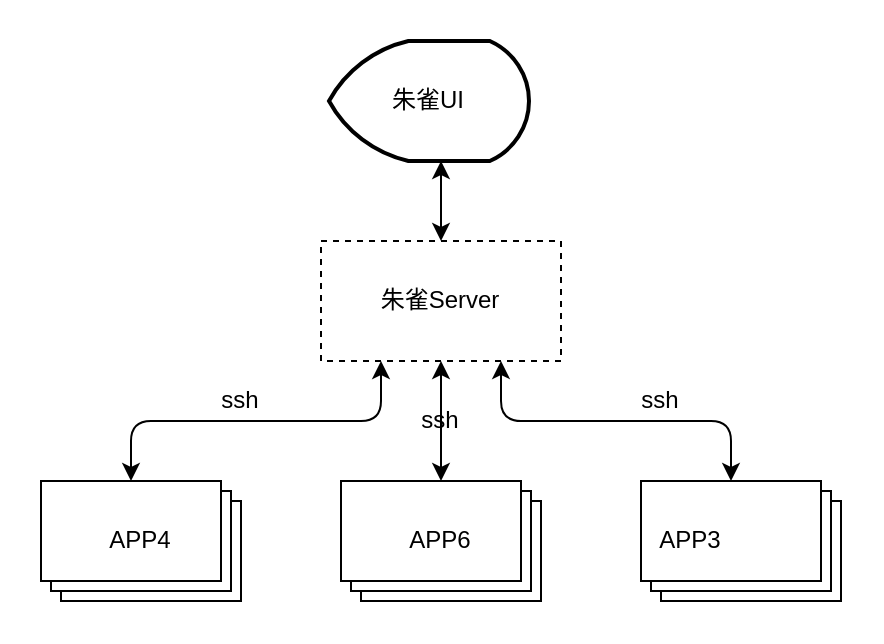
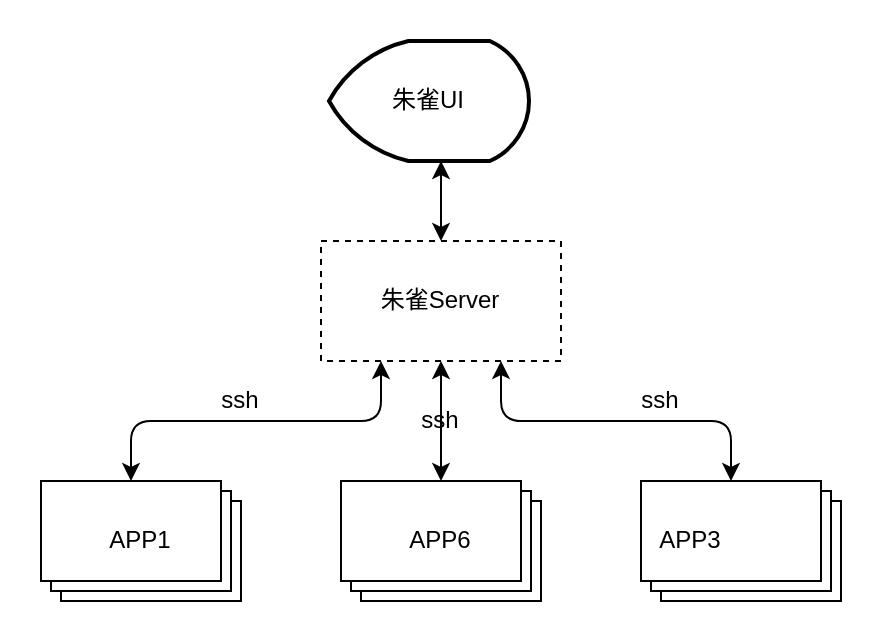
node "APP4": label "APP4" -> "APP1"
